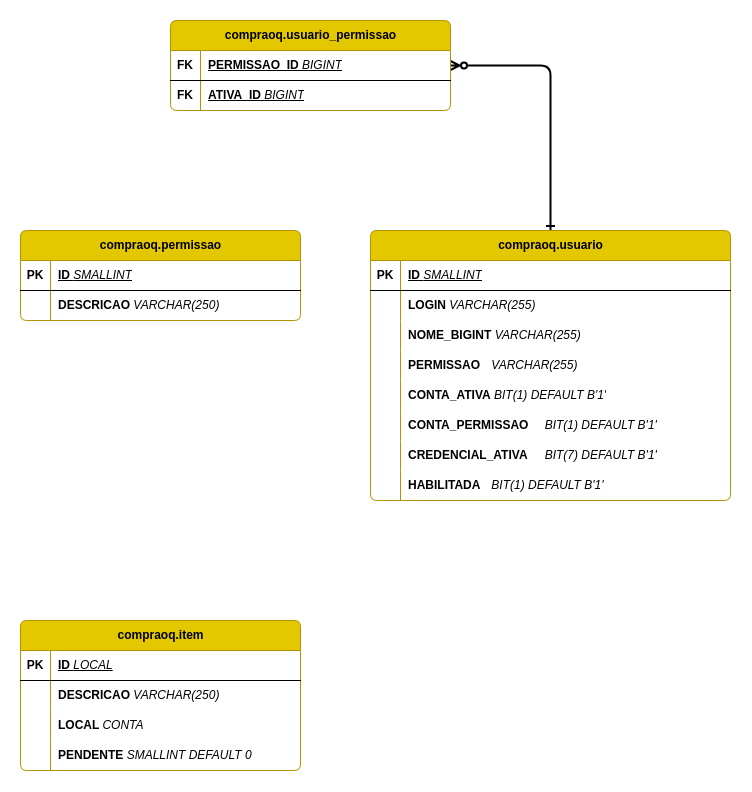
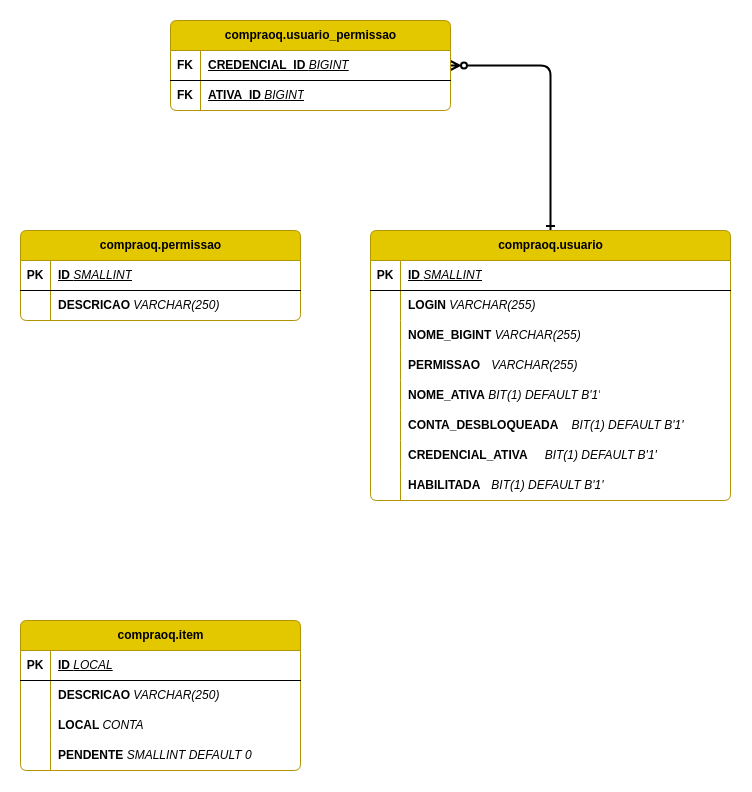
node "PERMISSAO_ID BIGINT": label "PERMISSAO_ID BIGINT" -> "CREDENCIAL_ID BIGINT"
node "CONTA_ATIVA BIT(1) DEFAULT B'1'": label "CONTA_ATIVA BIT(1) DEFAULT B'1'" -> "NOME_ATIVA BIT(1) DEFAULT B'1'"
node "CONTA_PERMISSAO BIT(1) DEFAULT B'1'": label "CONTA_PERMISSAO BIT(1) DEFAULT B'1'" -> "CONTA_DESBLOQUEADA BIT(1) DEFAULT B'1'"
node "CREDENCIAL_ATIVA BIT(7) DEFAULT B'1'": label "CREDENCIAL_ATIVA BIT(7) DEFAULT B'1'" -> "CREDENCIAL_ATIVA BIT(1) DEFAULT B'1'"
